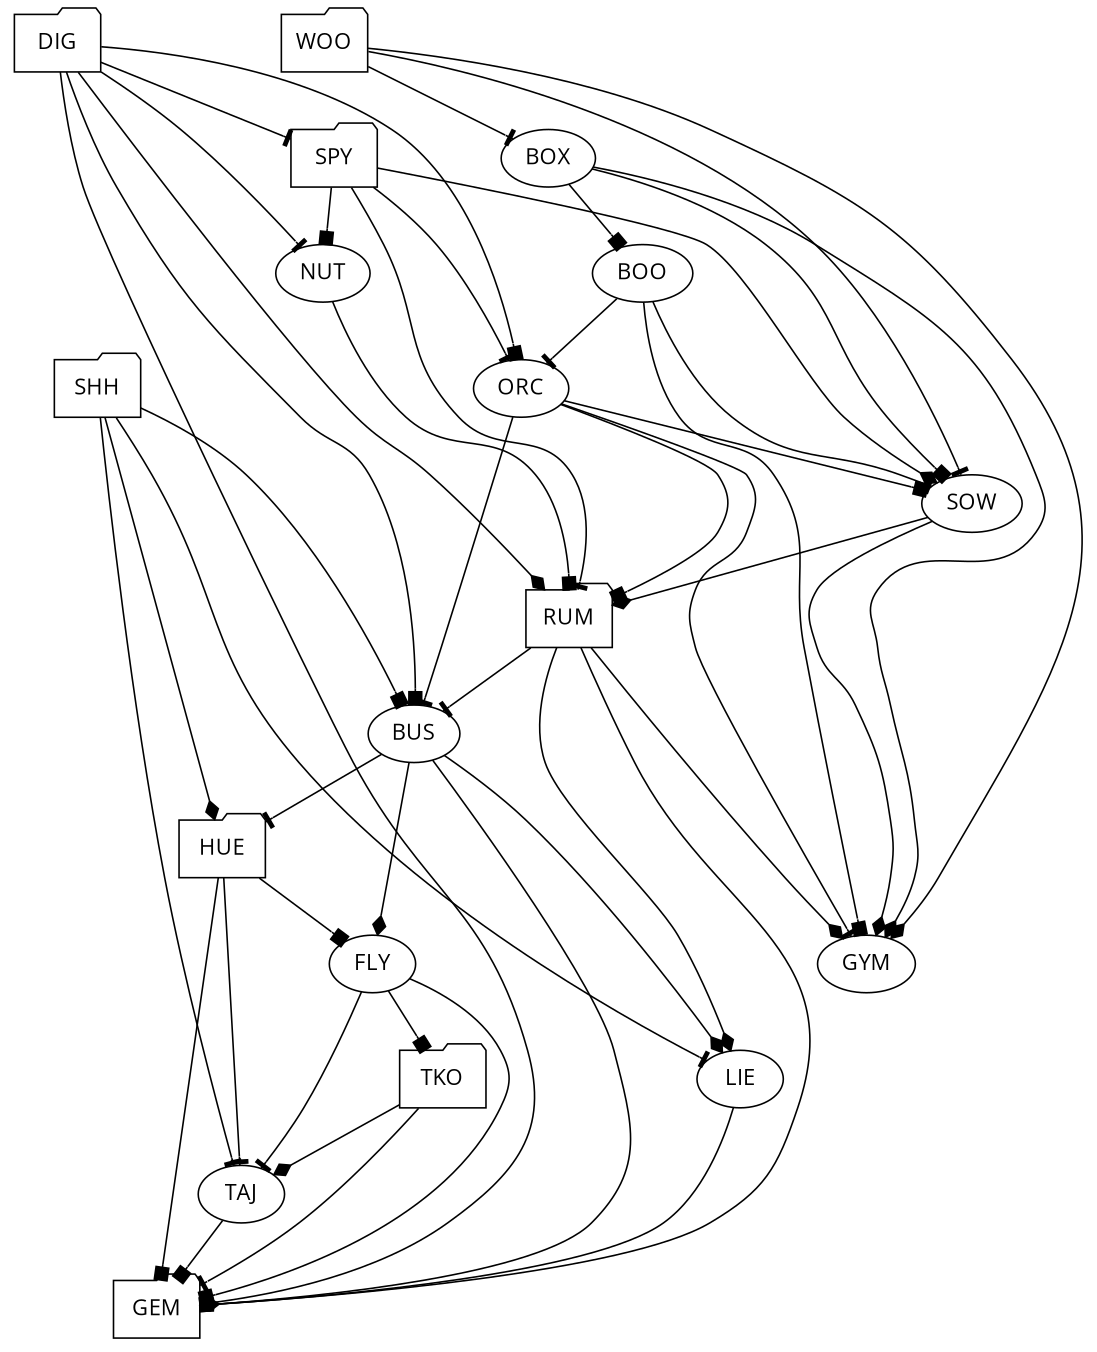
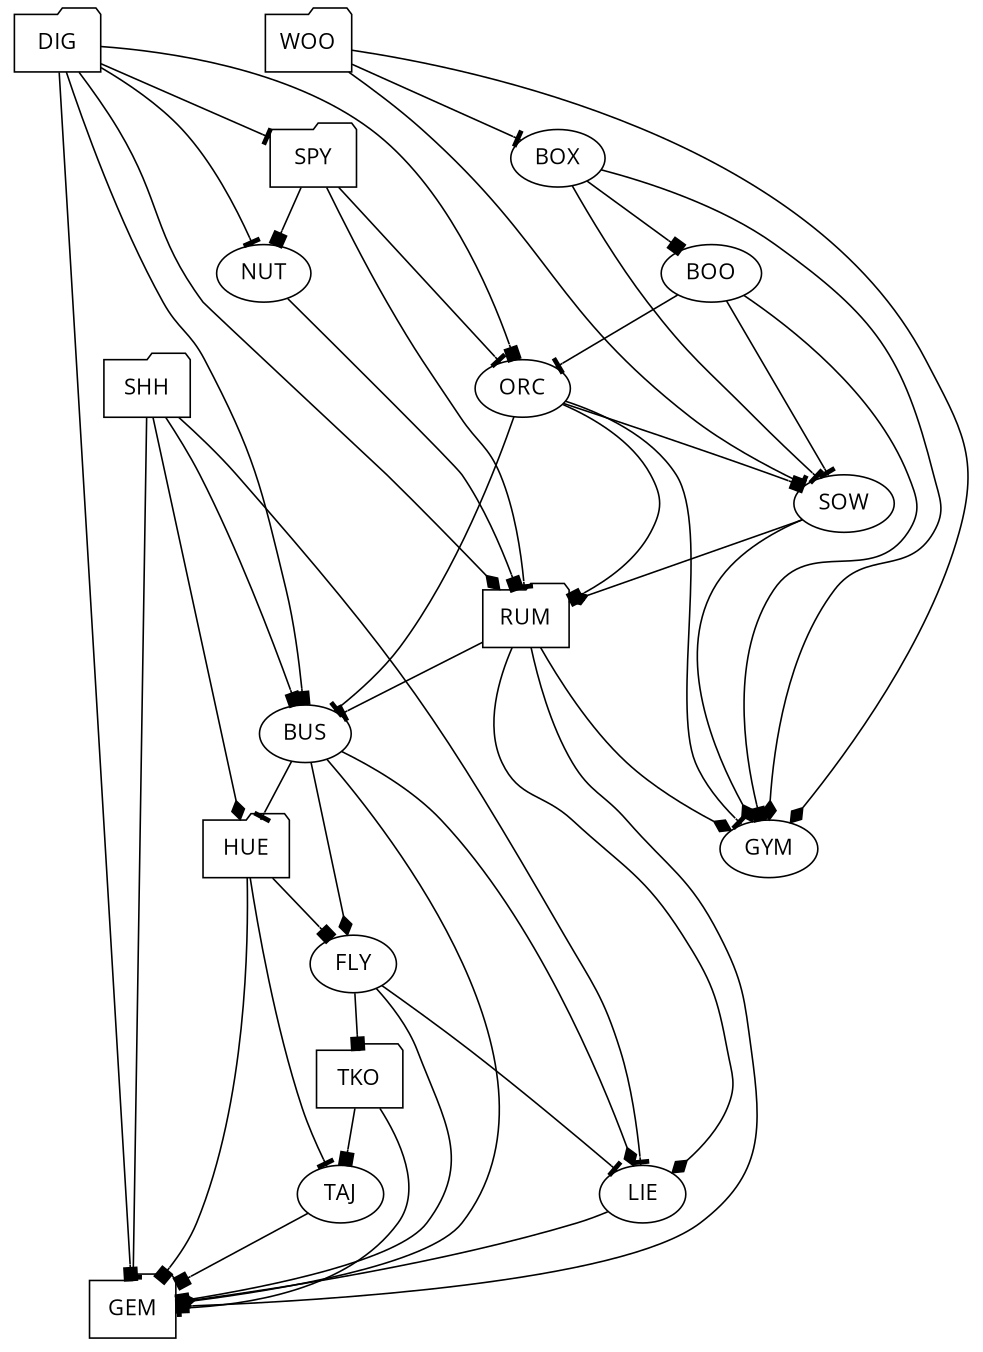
edge "SPY" -> "SOW": removed
edge "BOX" -> "SOW": arrowhead box -> tee
edge "SHH" -> "TAJ": now "SHH" -> "GEM"
edge "FLY" -> "TAJ": now "FLY" -> "LIE"
edge "TKO" -> "TAJ": arrowhead diamond -> box
